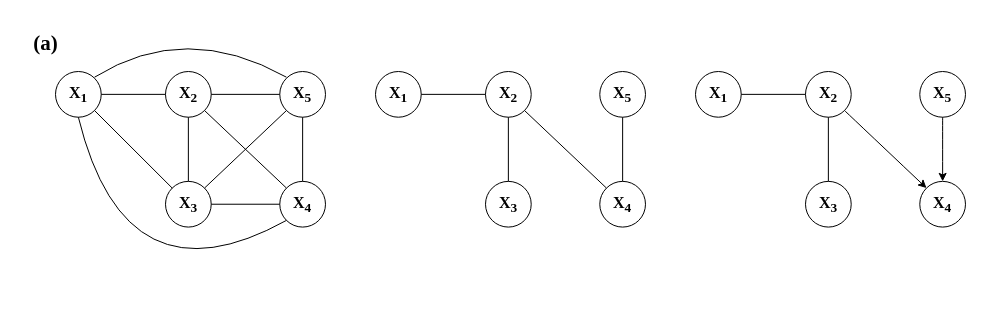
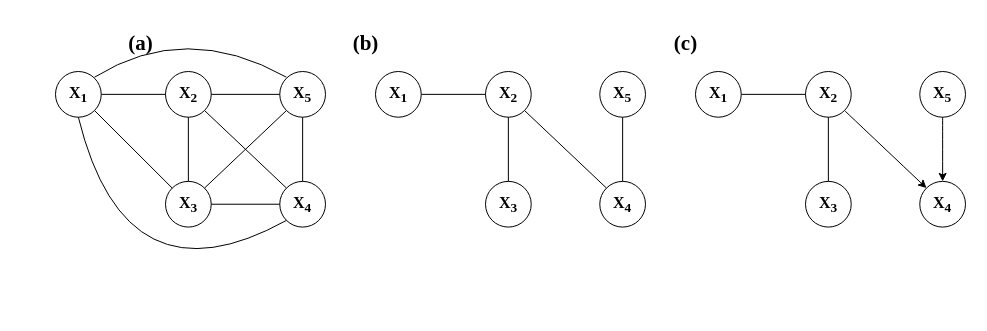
node "(a)": moved (46, 44) -> (141, 44)
node "(b)": added
node "(c)": added
